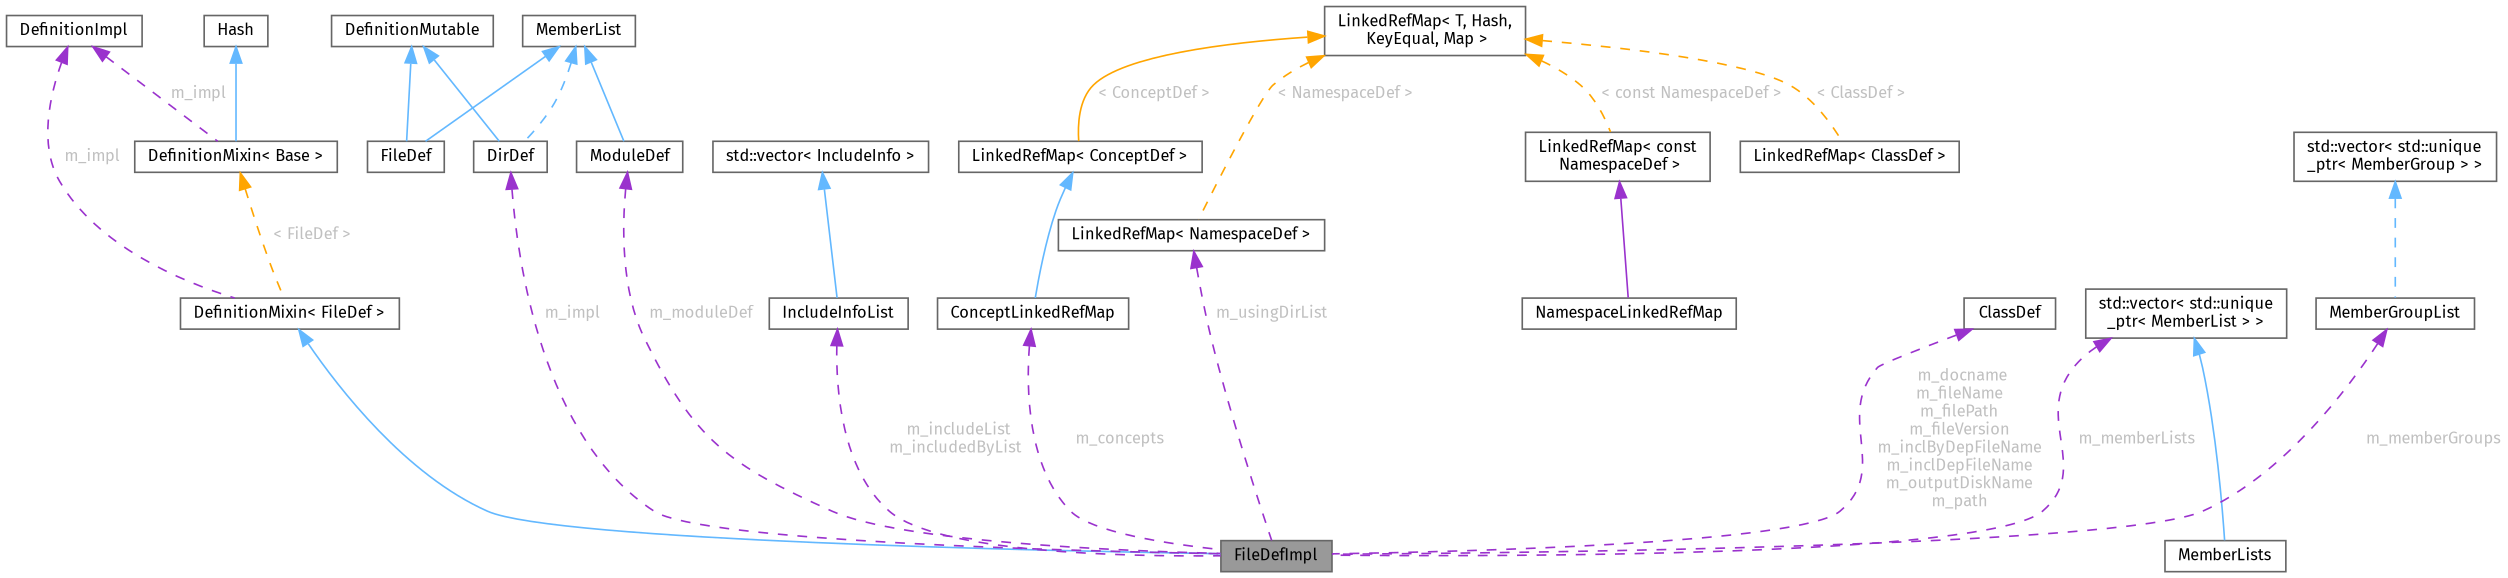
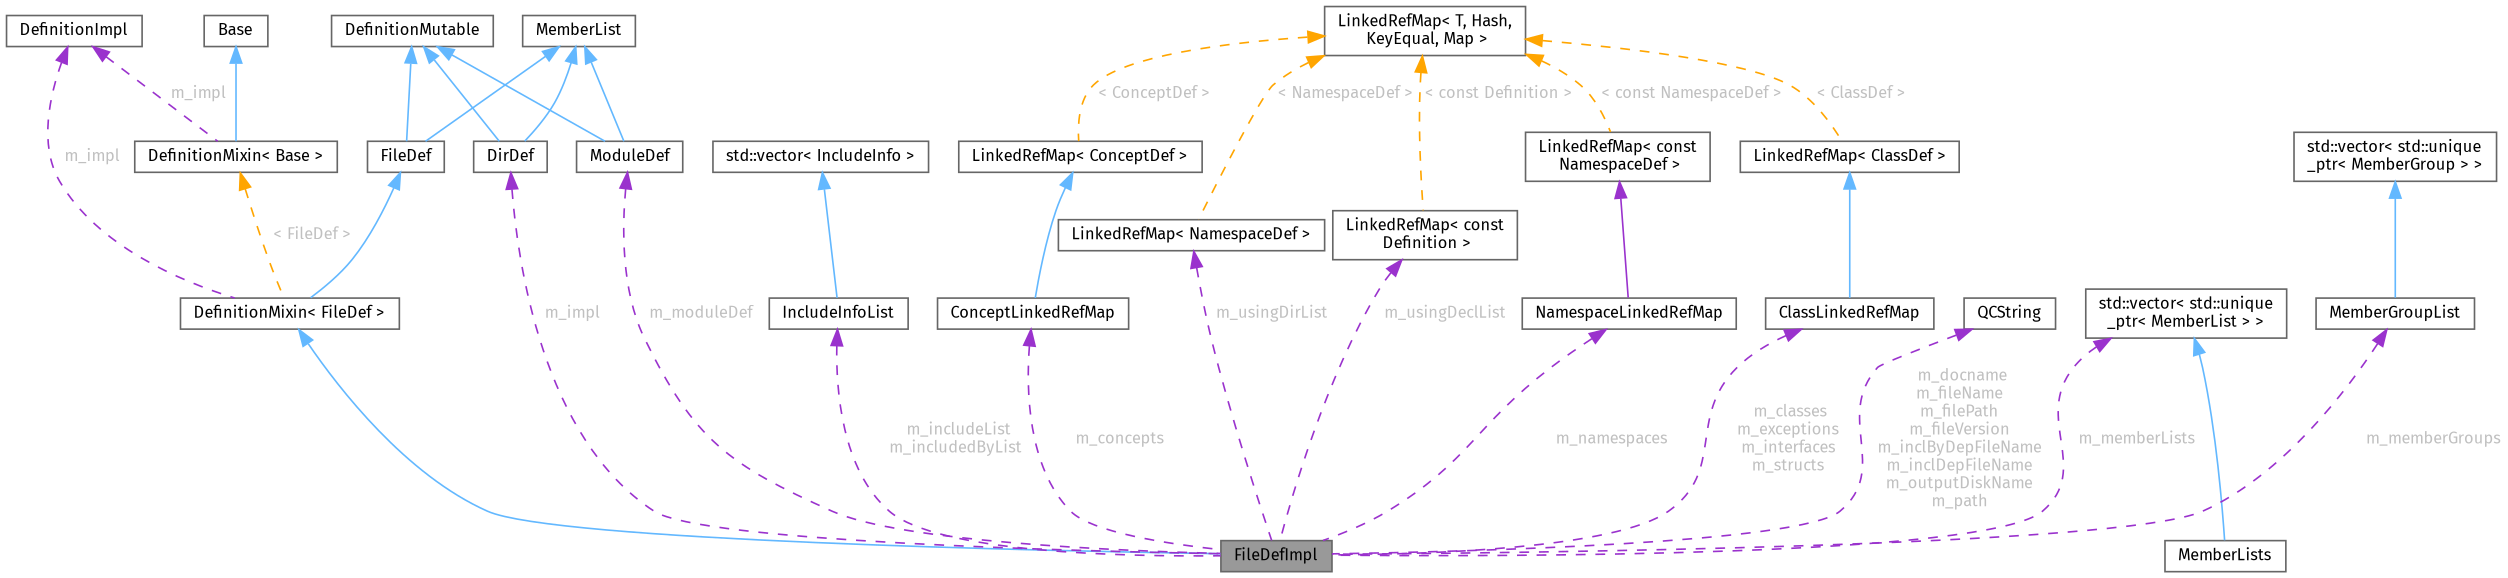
node "Hash": label "Hash" -> "Base"
edge "LinkedRefMap< ConceptDef >" -> "LinkedRefMap< T, Hash, KeyEqual, Map >": style solid -> dashed
edge "ModuleDef" -> "DefinitionMutable": added
edge "DirDef" -> "MemberList": style dashed -> solid
node "LinkedRefMap< const Definition >": added
edge "MemberGroupList" -> "std::vector< std::unique _ptr< MemberGroup > >": style dashed -> solid
edge "DefinitionMixin< FileDef >" -> "FileDef": added
node "ClassLinkedRefMap": added
node "ClassDef": label "ClassDef" -> "QCString"
edge "FileDefImpl" -> "NamespaceLinkedRefMap": added, label "m_namespaces"
